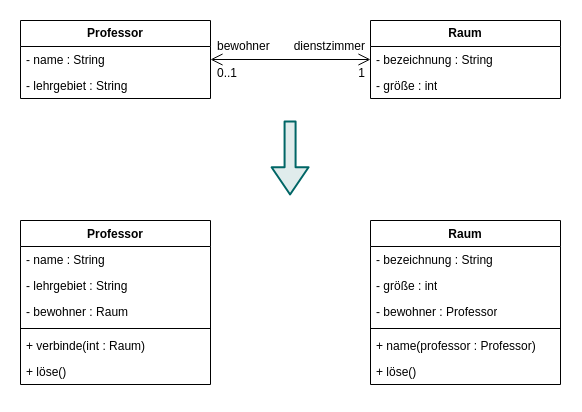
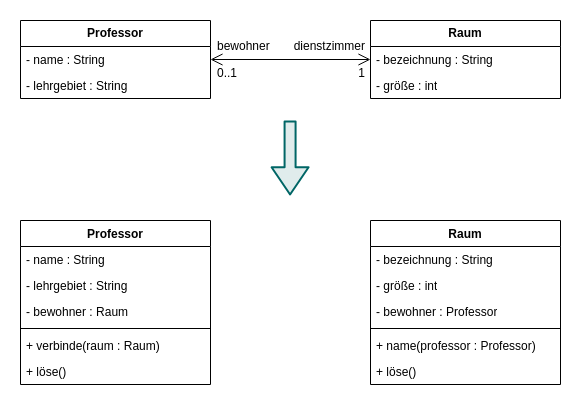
node "+ verbinde(int : Raum)": label "+ verbinde(int : Raum)" -> "+ verbinde(raum : Raum)"
